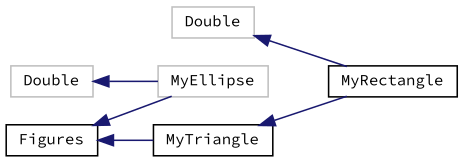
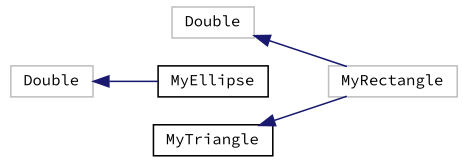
node "MyEllipse": color grey75 -> black
node "MyRectangle": color black -> grey75
node "Figures": removed
